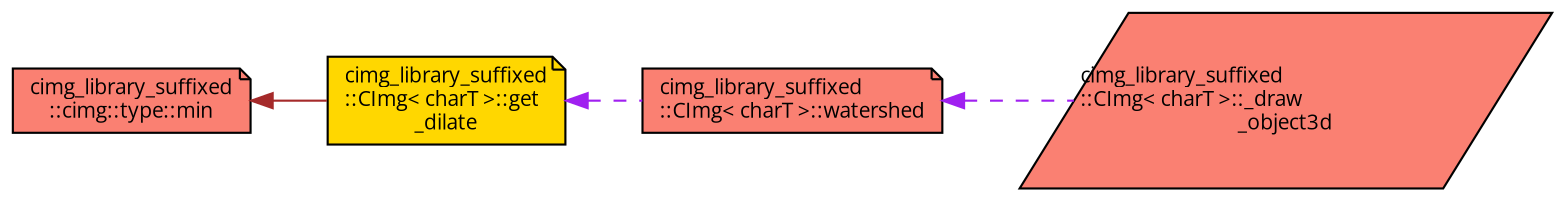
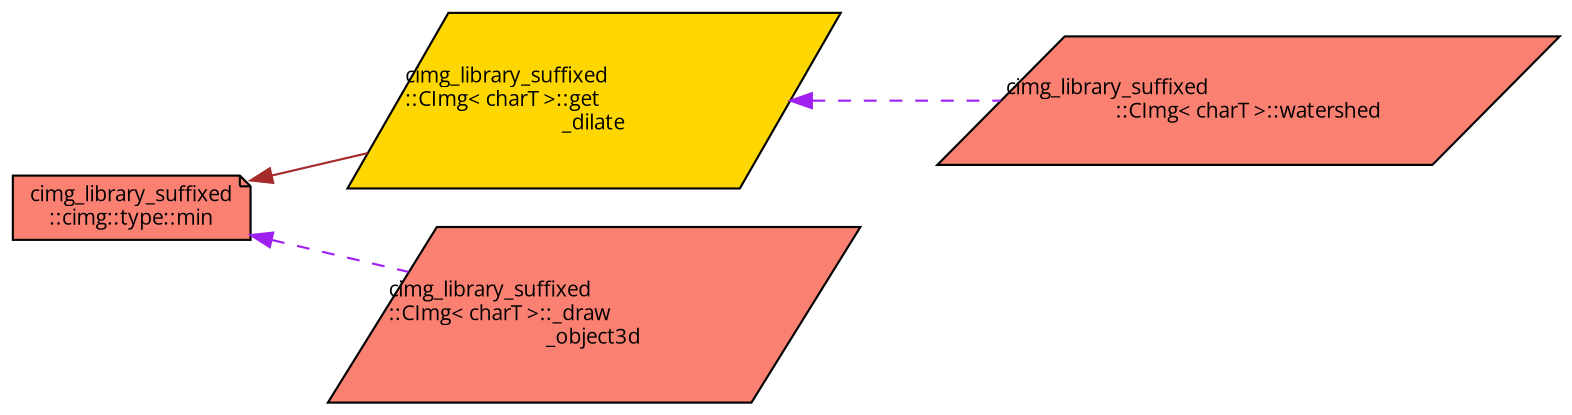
node "cimg_library_suffixed ::CImg< charT >::get _dilate": shape note -> parallelogram
node "cimg_library_suffixed ::CImg< charT >::watershed": shape note -> parallelogram
edge "cimg_library_suffixed ::CImg< charT >::_draw _object3d" -> "cimg_library_suffixed ::CImg< charT >::watershed": now "cimg_library_suffixed ::CImg< charT >::_draw _object3d" -> "cimg_library_suffixed ::cimg::type::min"
